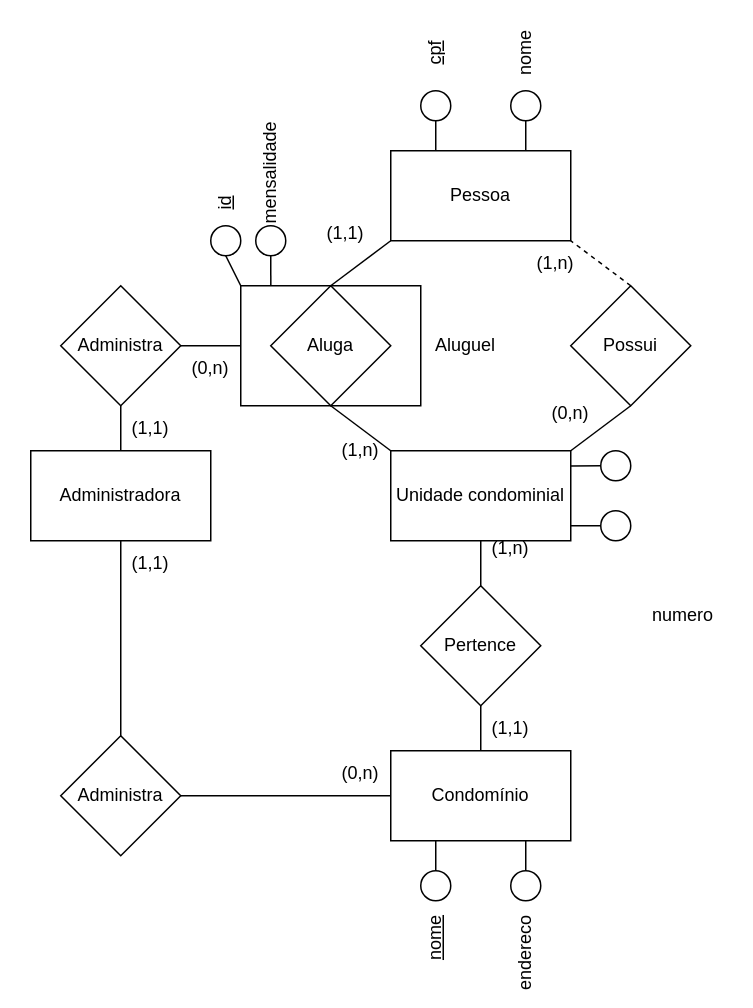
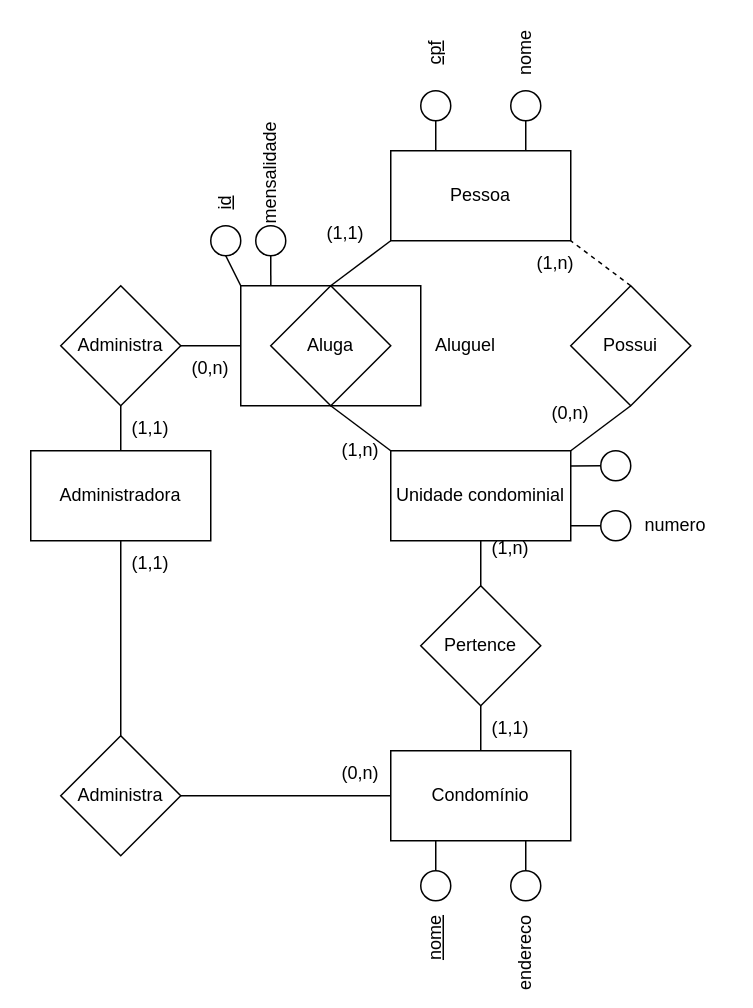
node "numero": moved (683, 616) -> (676, 526)
